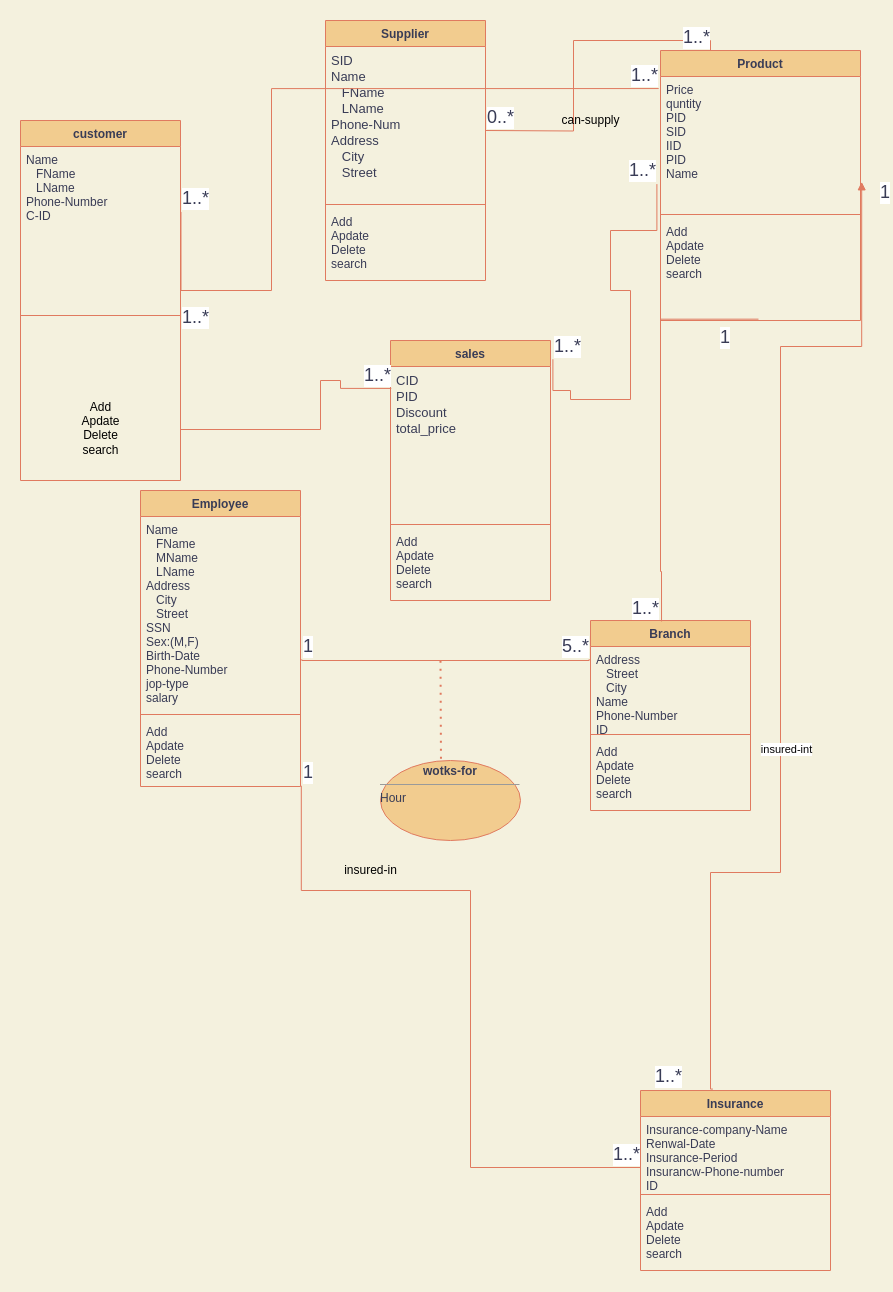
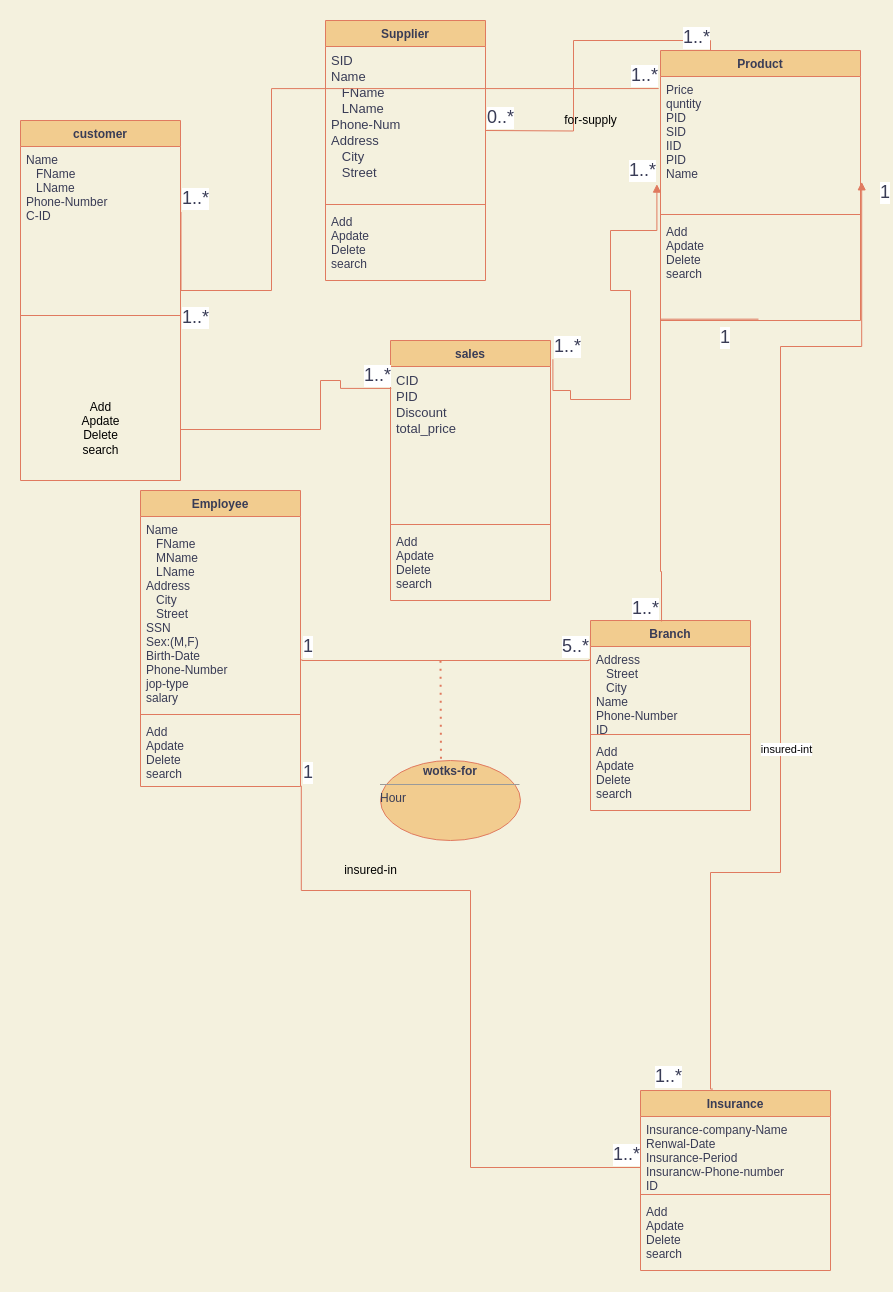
node "can-supply": label "can-supply" -> "for-supply"
edge "Price quntity PID SID IID PID Name" -- "sales": arrowhead none -> block
